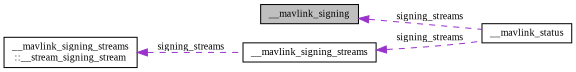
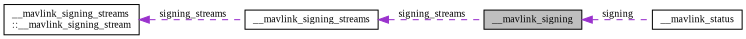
edge "__mavlink_status" -> "__mavlink_signing": label " signing_streams" -> " signing"
edge "__mavlink_status" -> "__mavlink_signing_streams": now "__mavlink_signing" -> "__mavlink_signing_streams"
node "__mavlink_signing_streams ::__stream_signing_stream": label "__mavlink_signing_streams ::__stream_signing_stream" -> "__mavlink_signing_streams ::__mavlink_signing_stream"
